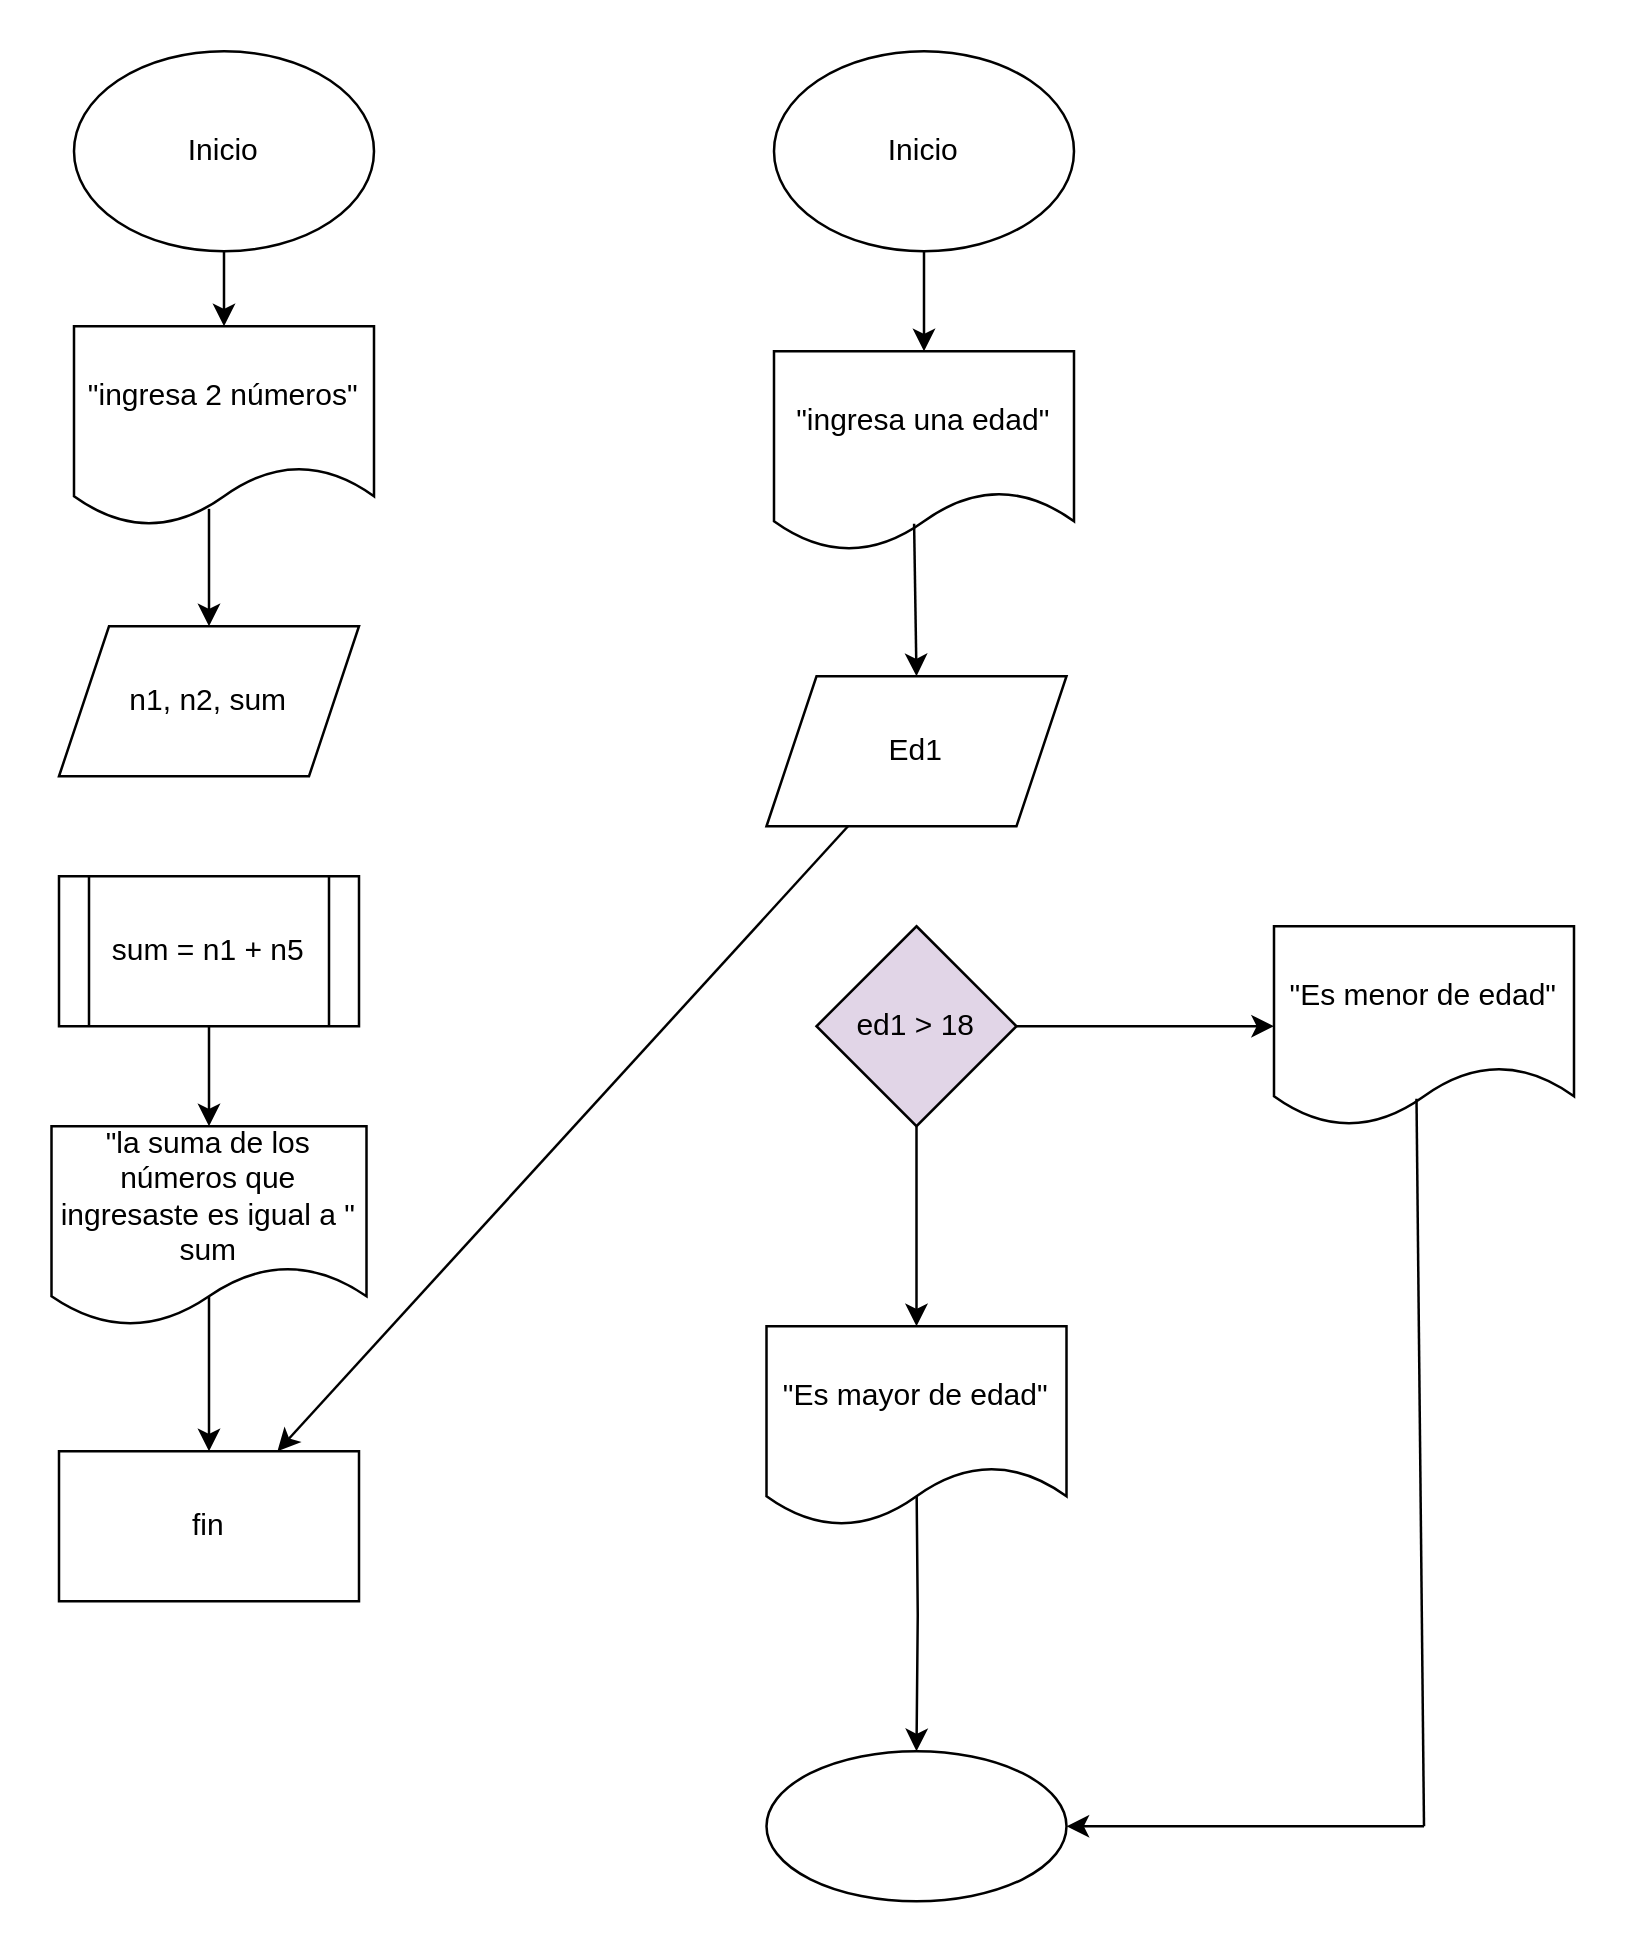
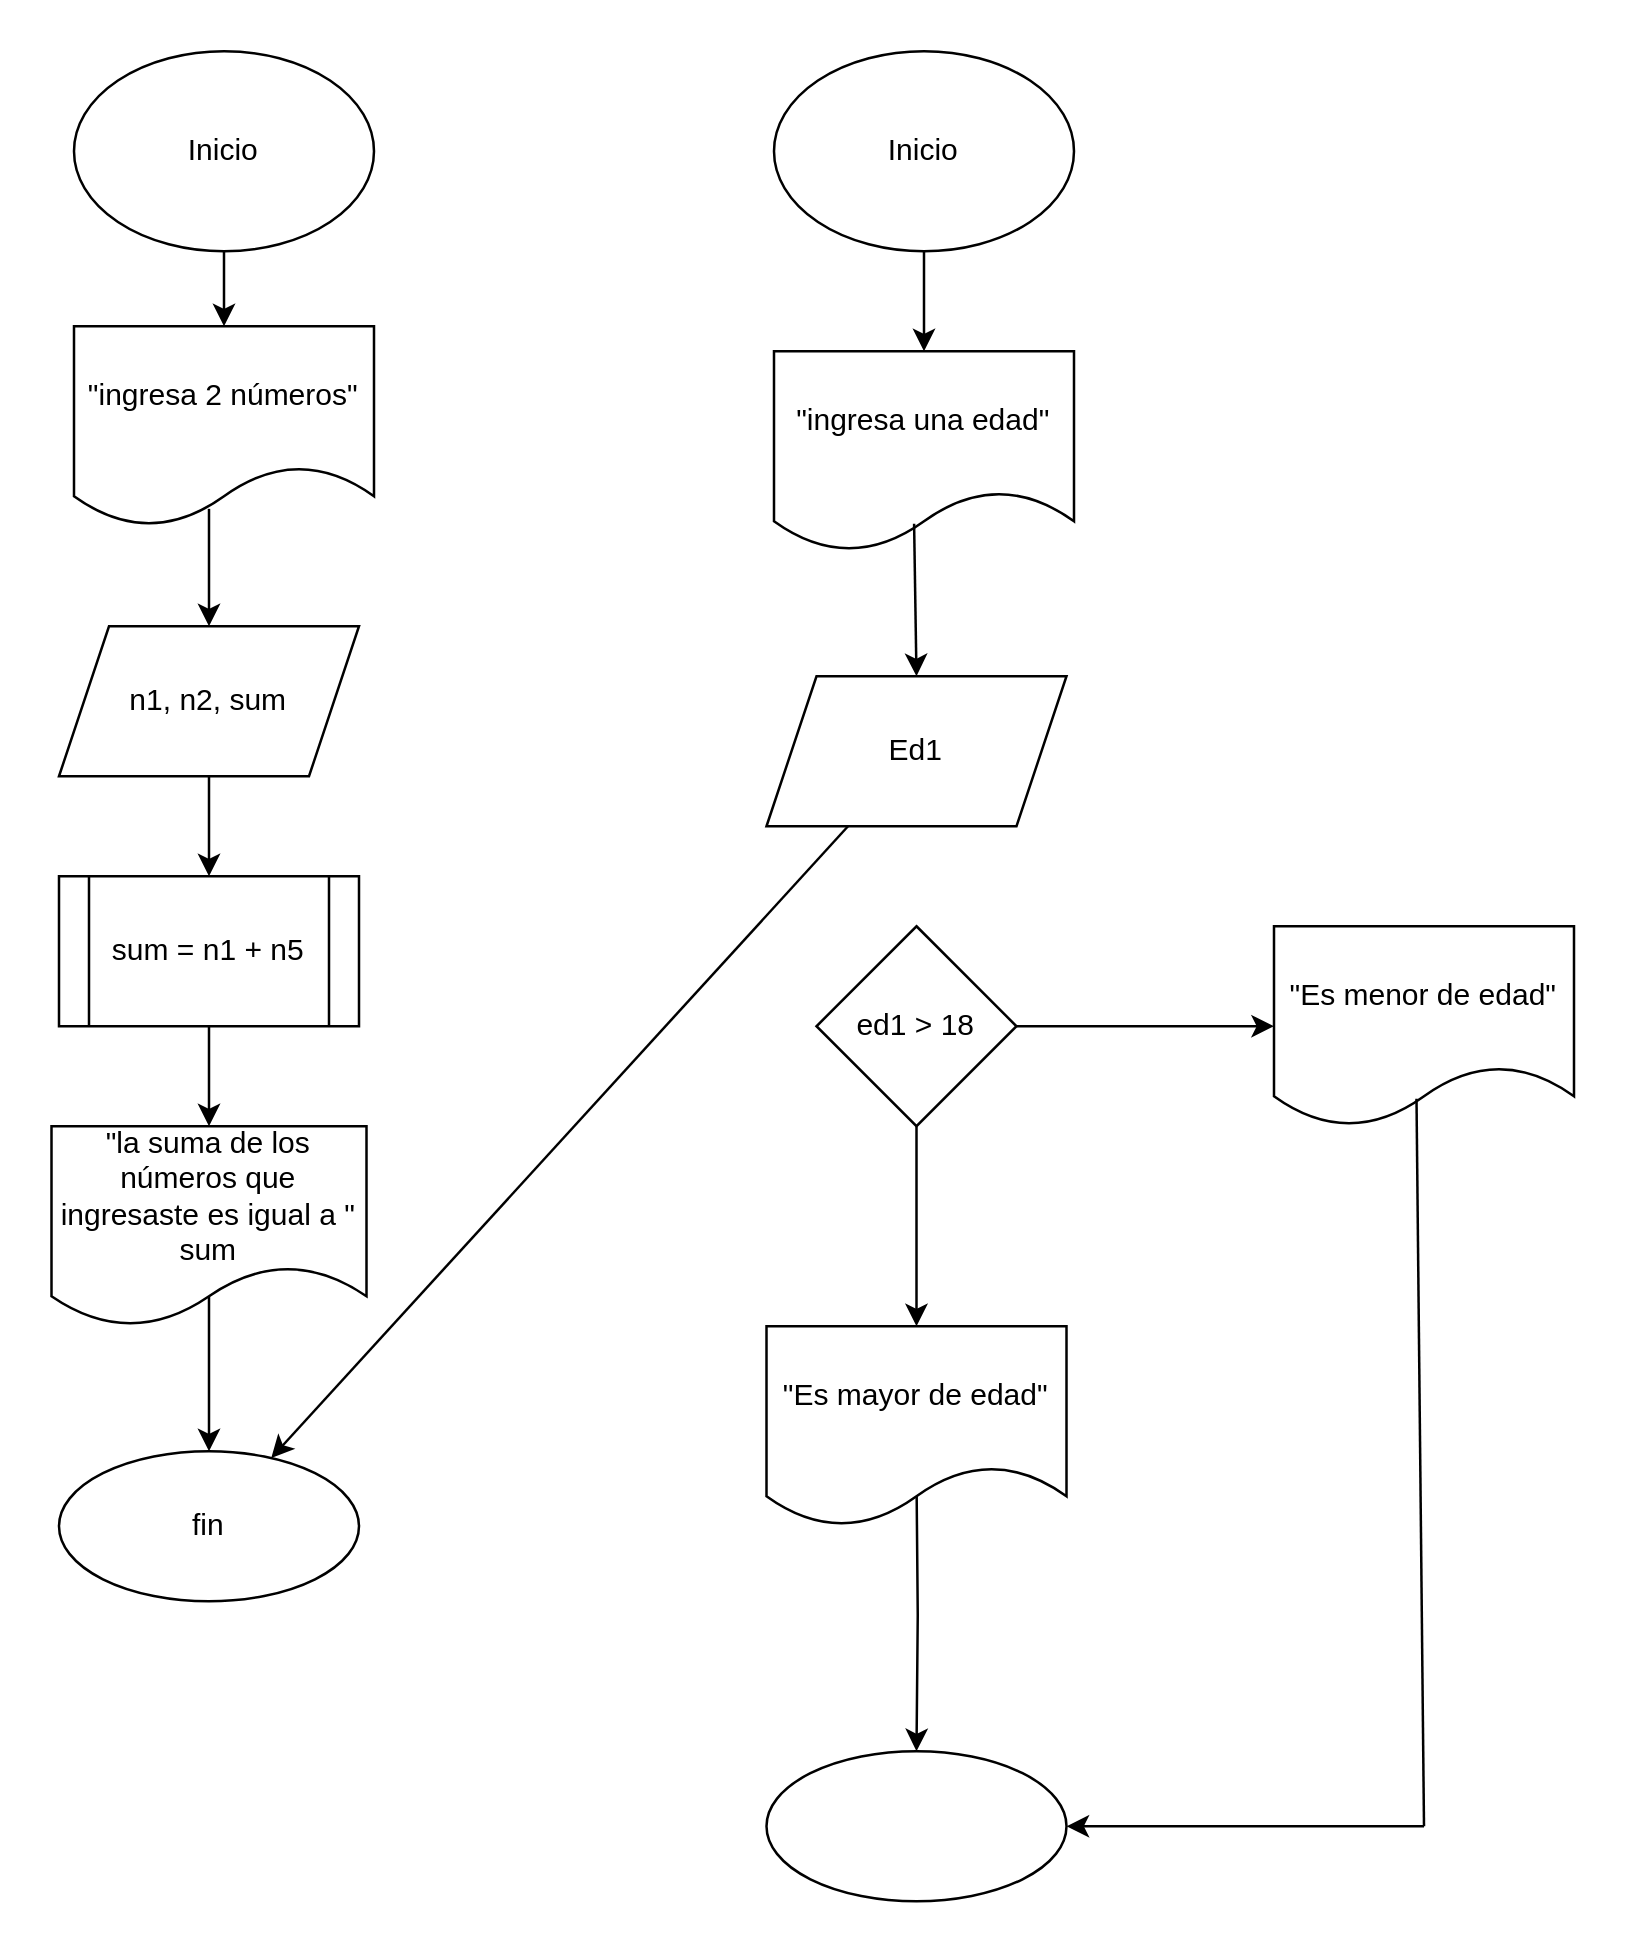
edge "n1, n2, sum" -> "sum = n1 + n5": added
node "ed1 > 18": fillcolor #e1d5e7 -> #ffffff
node "fin": shape rectangle -> ellipse
